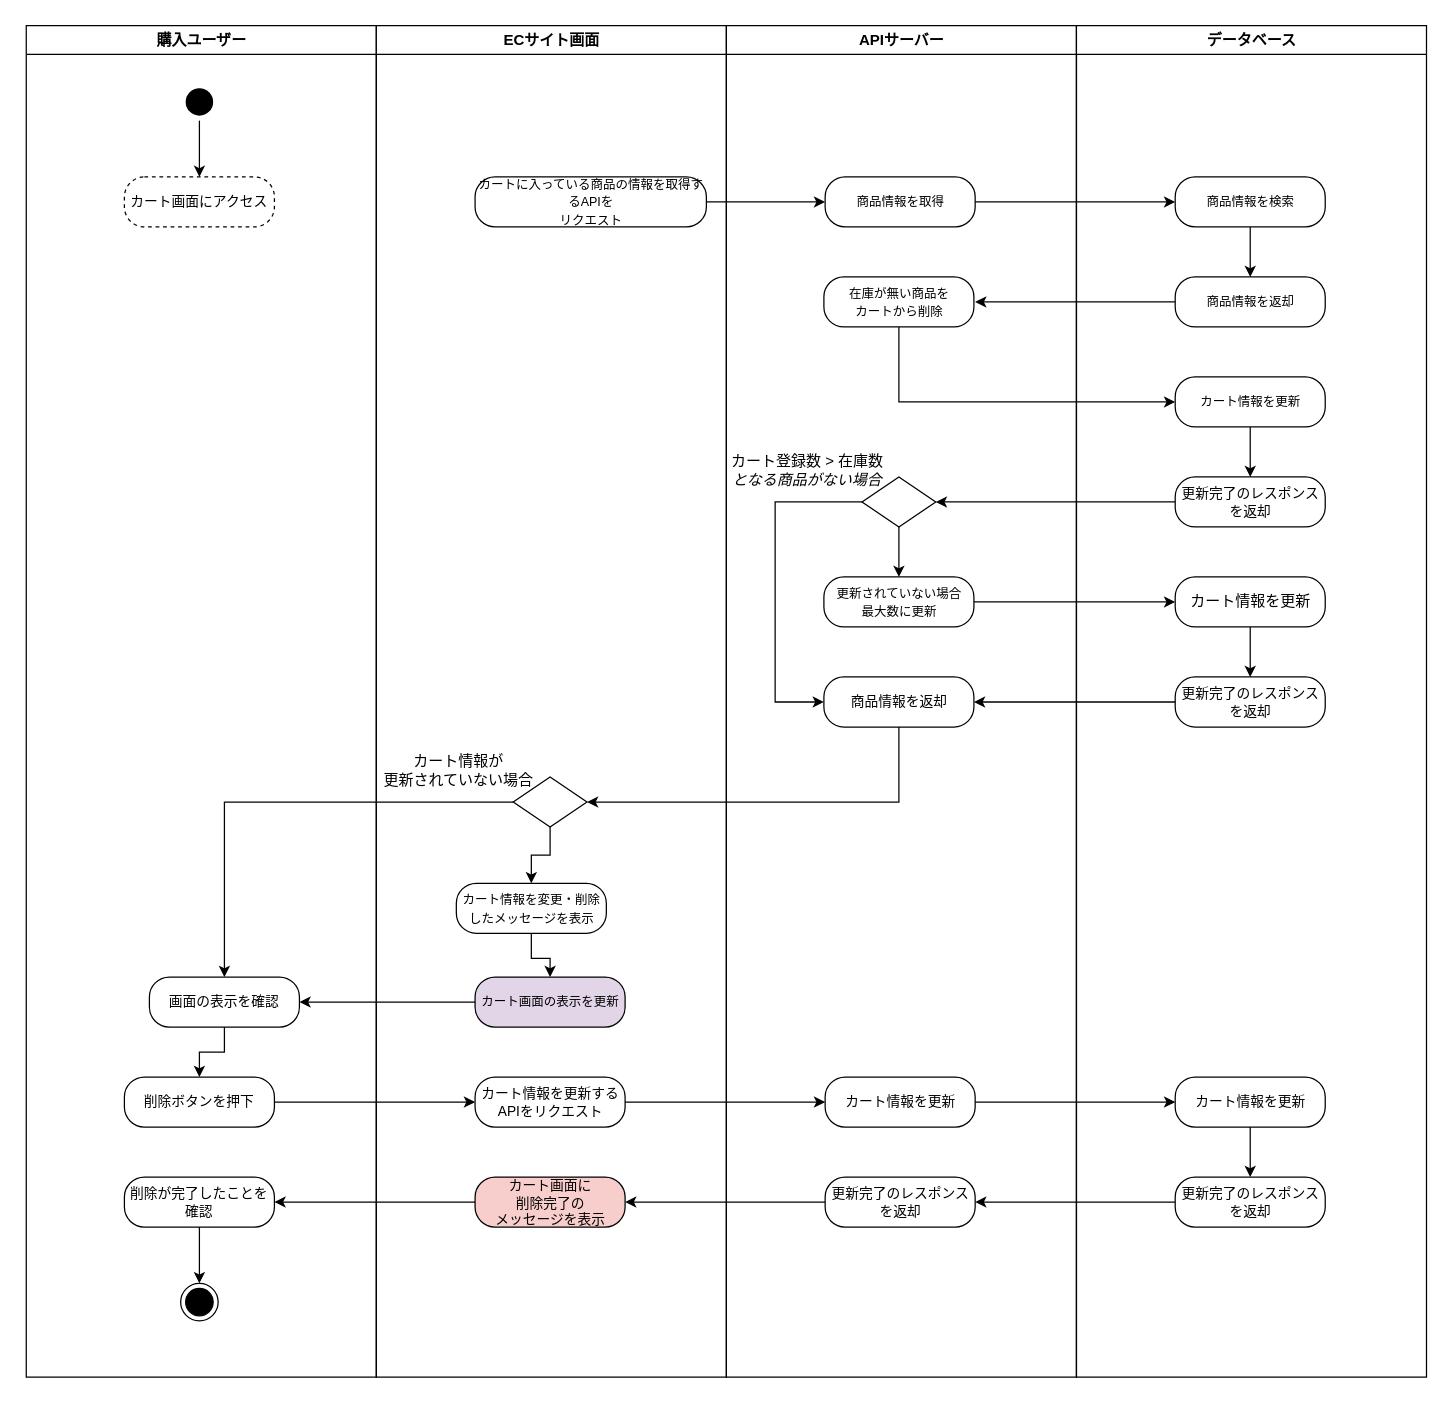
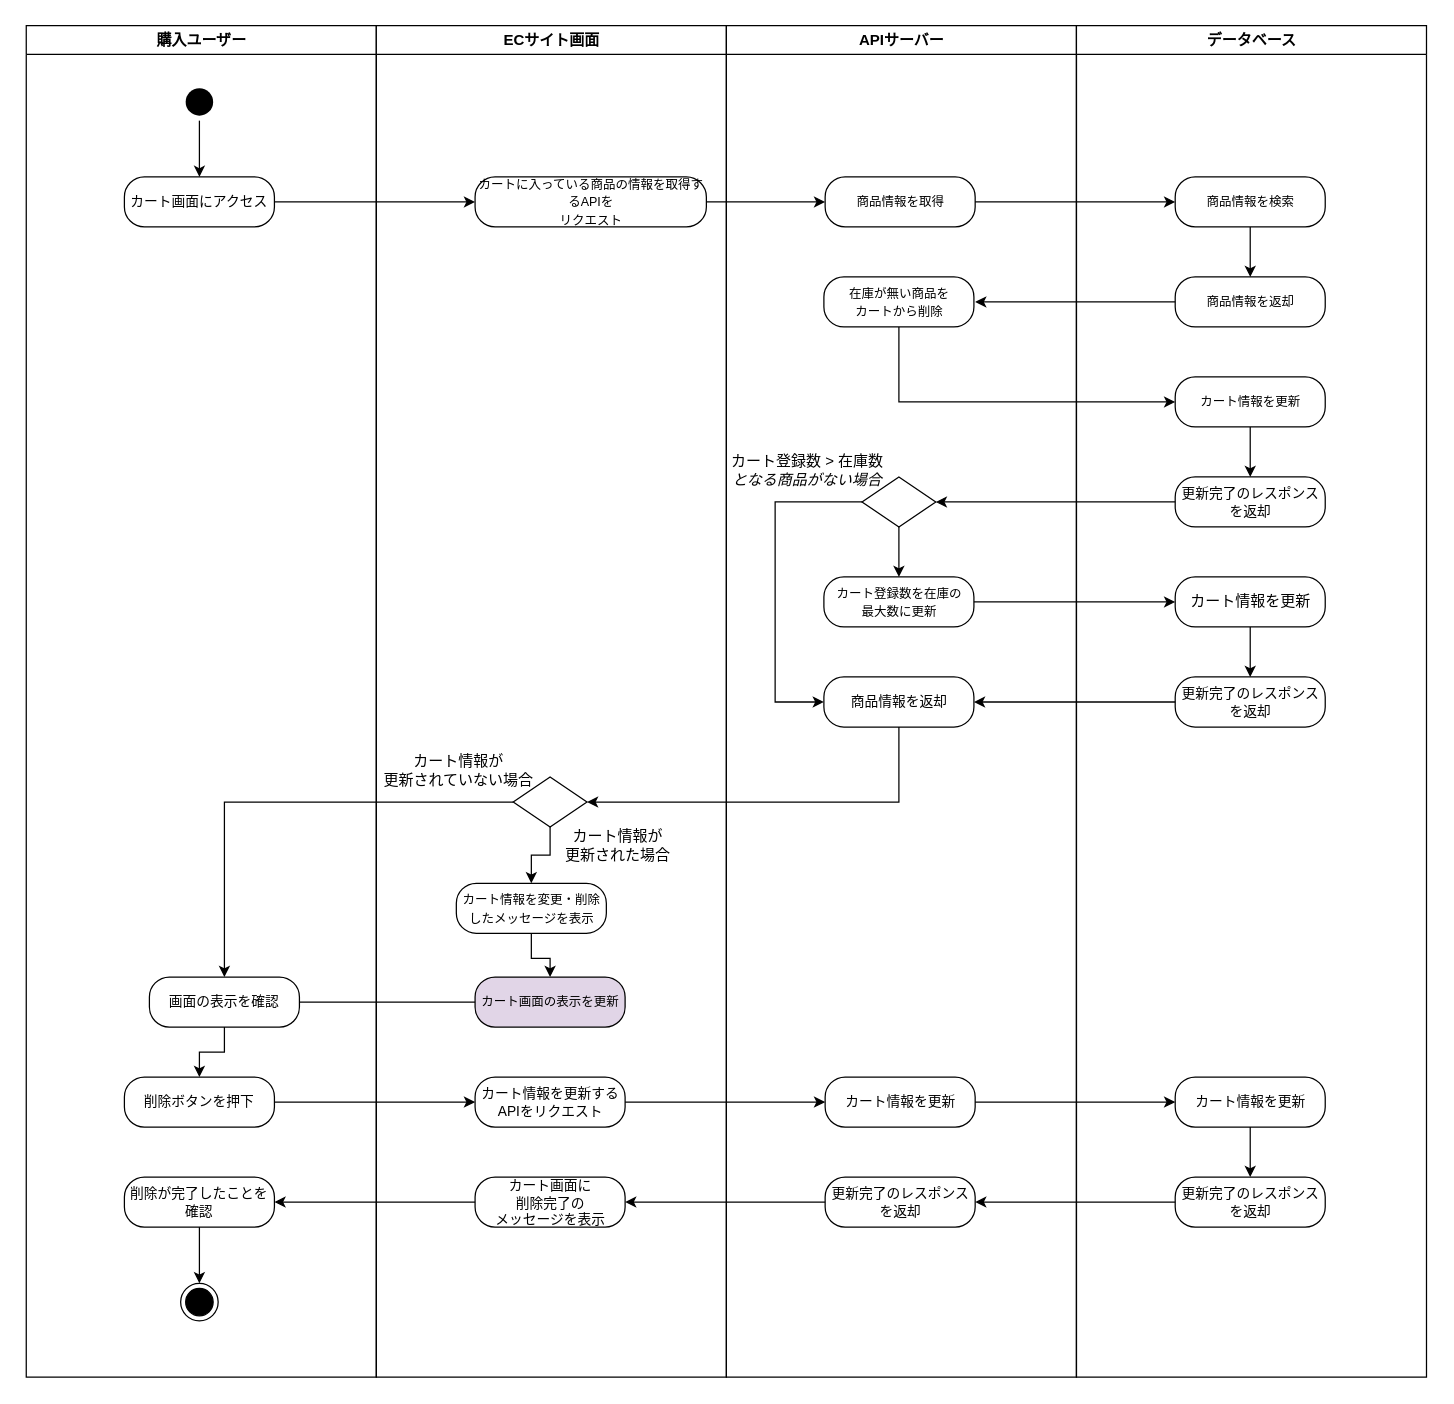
node "カート画面にアクセス": style dashed -> solid
edge "カート画面にアクセス" -> "カートに入っている商品の情報を取得するAPIを リクエスト": added
node "更新されていない場合 最大数に更新": label "更新されていない場合 最大数に更新" -> "カート登録数を在庫の 最大数に更新"
node "カート情報が 更新された場合": added
edge "カート画面の表示を更新" -> "画面の表示を確認": arrowhead classic -> none
node "カート画面に 削除完了の メッセージを表示": fillcolor #f8cecc -> #ffffff
